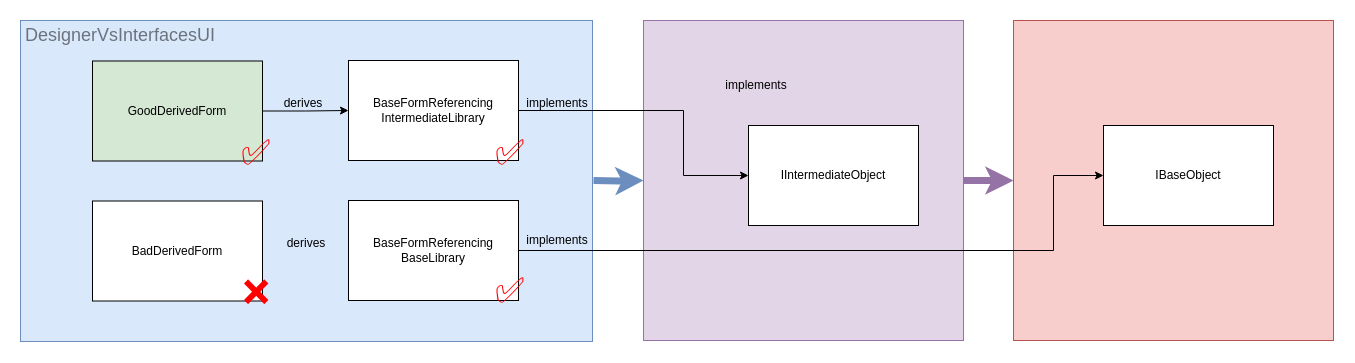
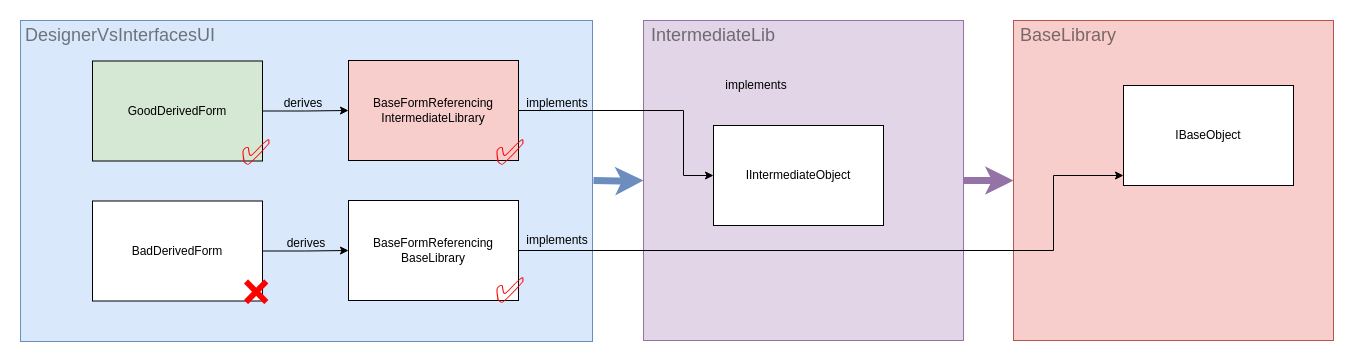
node "IntermediateLib": added
node "BaseLibrary": added
node "BaseFormReferencing IntermediateLibrary": fillcolor #ffffff -> #f8cecc
node "IIntermediateObject": moved (834, 176) -> (799, 176)
node "IBaseObject": moved (1189, 176) -> (1209, 136)
edge "BadDerivedForm" -> "BaseFormReferencing BaseLibrary": added
